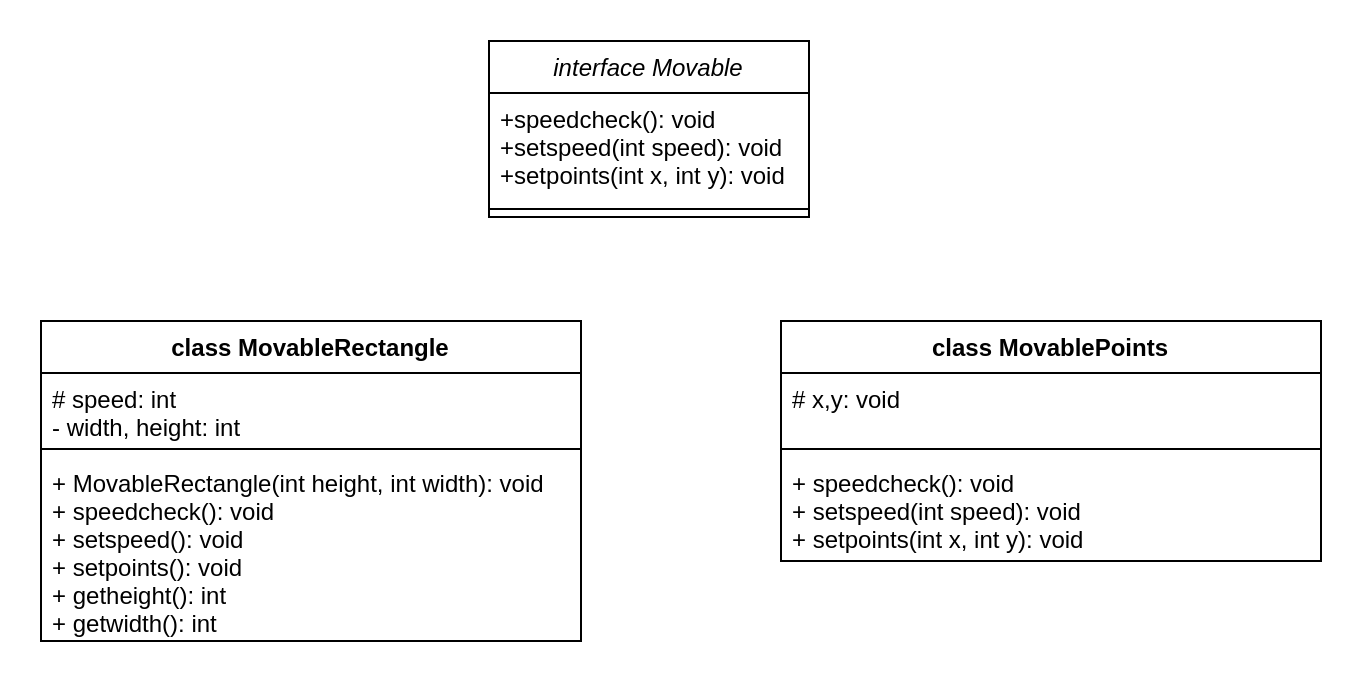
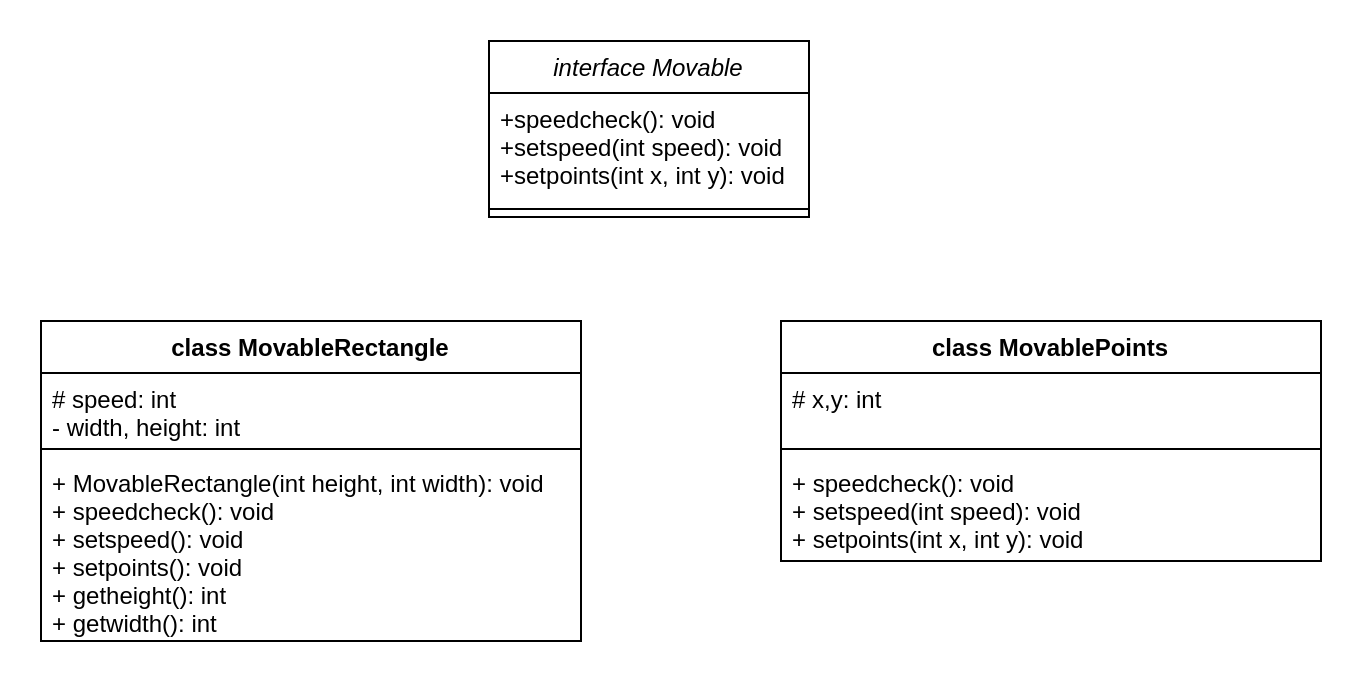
node "# x,y: void": label "# x,y: void" -> "# x,y: int"
